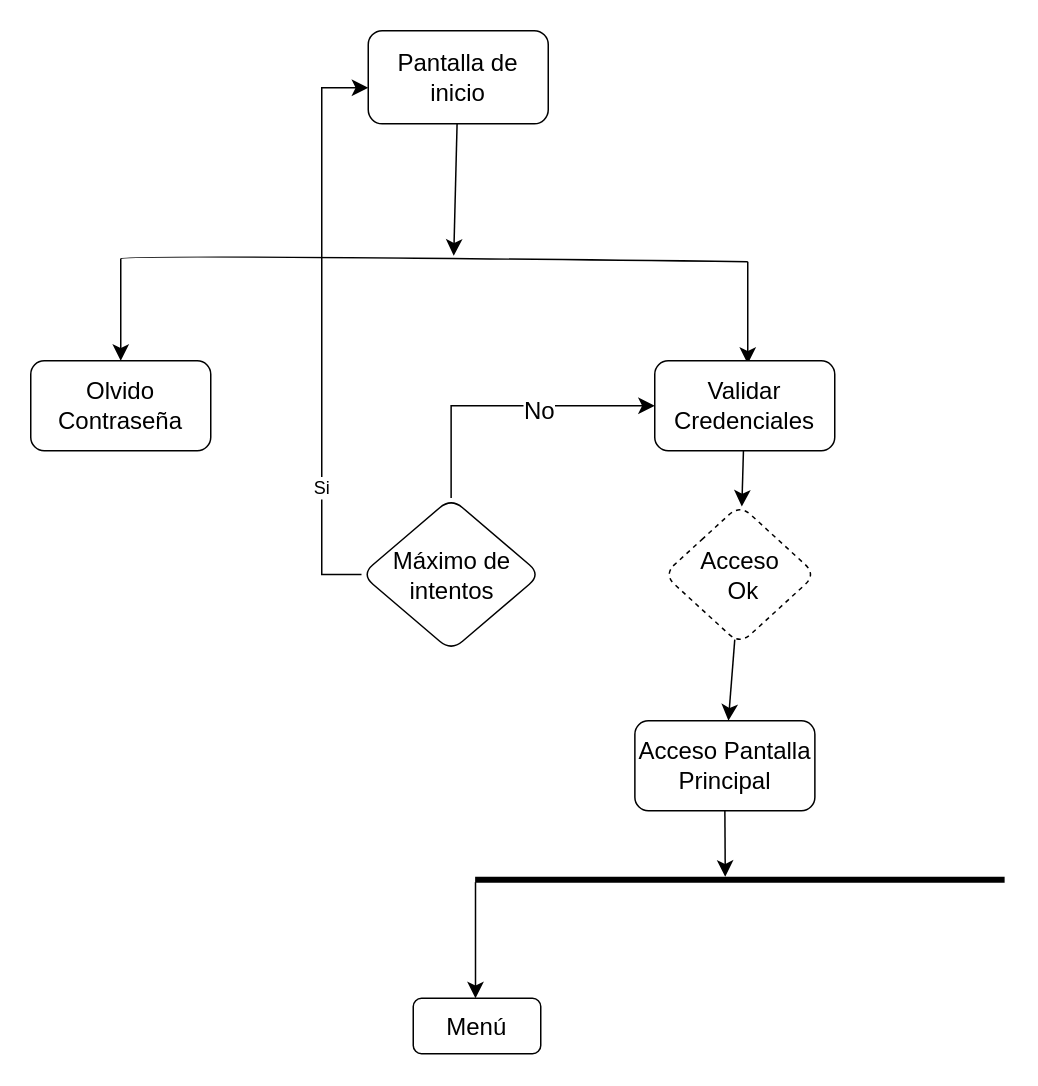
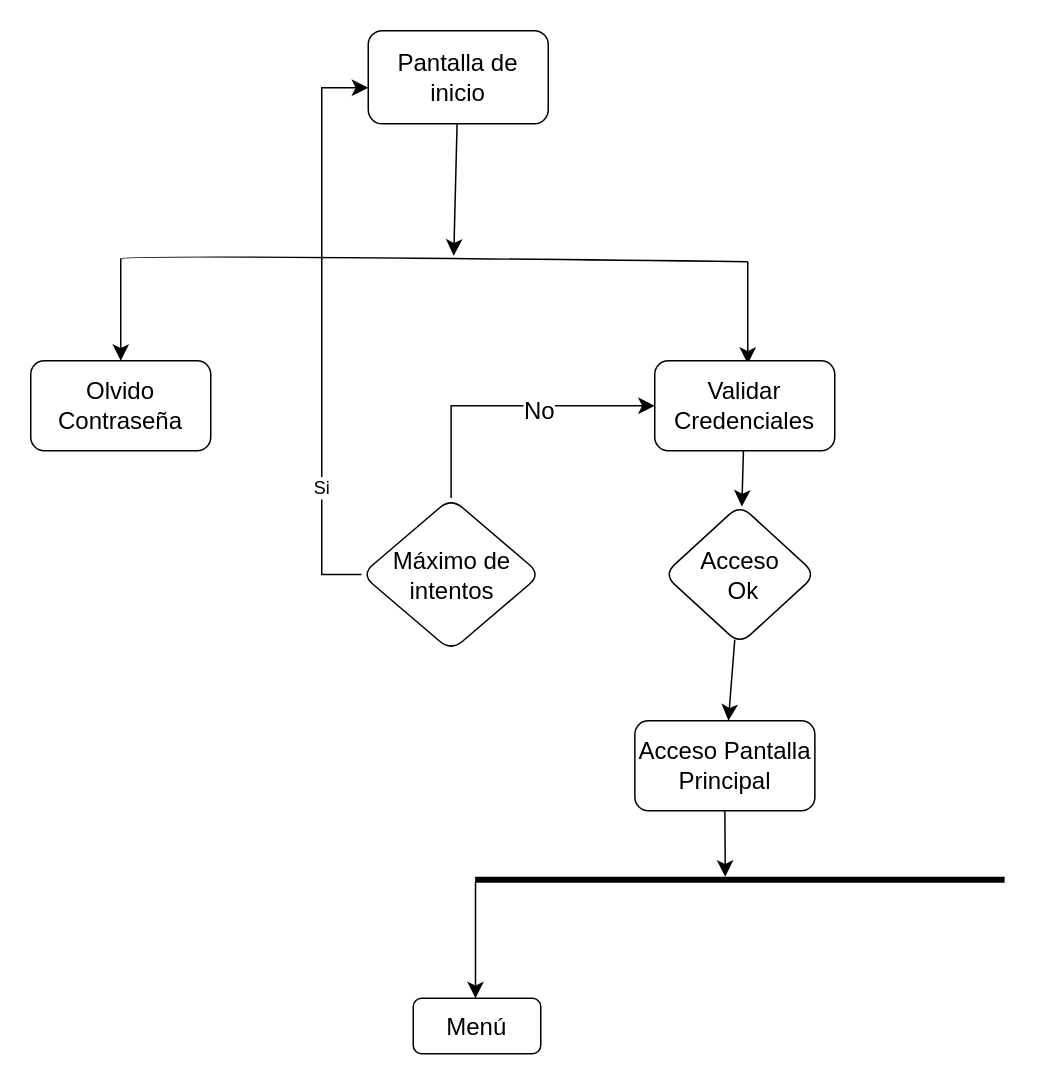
node "Acceso Ok": style dashed -> solid
